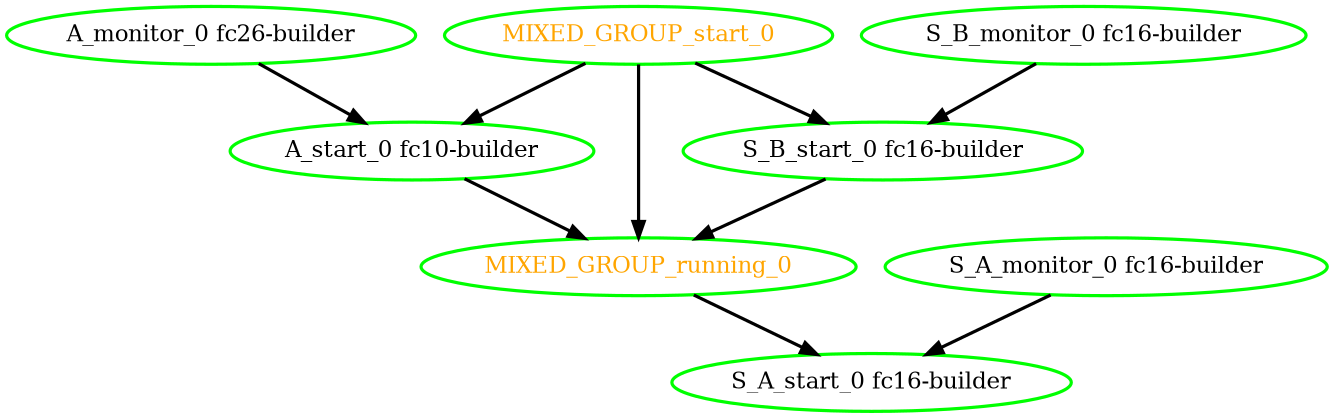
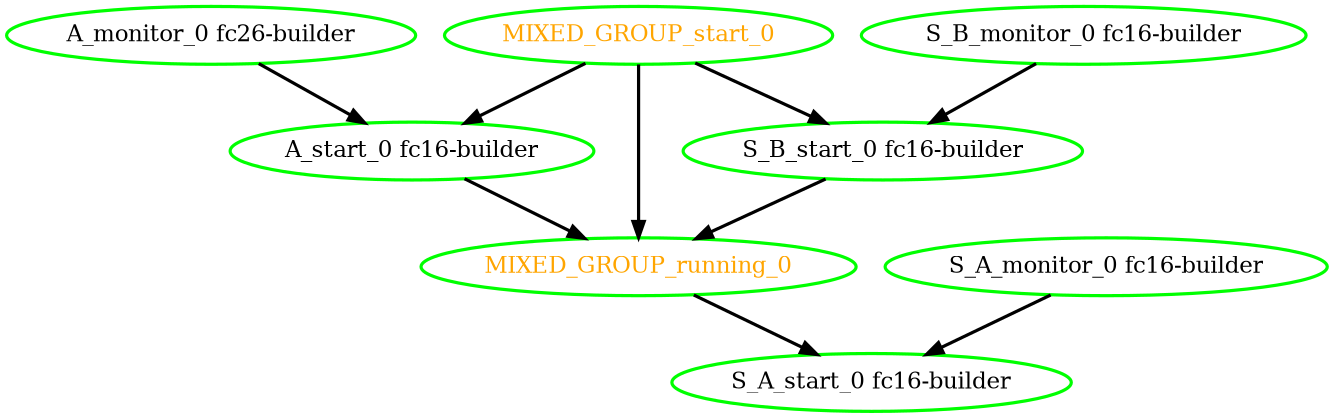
node "A_start_0 fc10-builder": label "A_start_0 fc10-builder" -> "A_start_0 fc16-builder"
